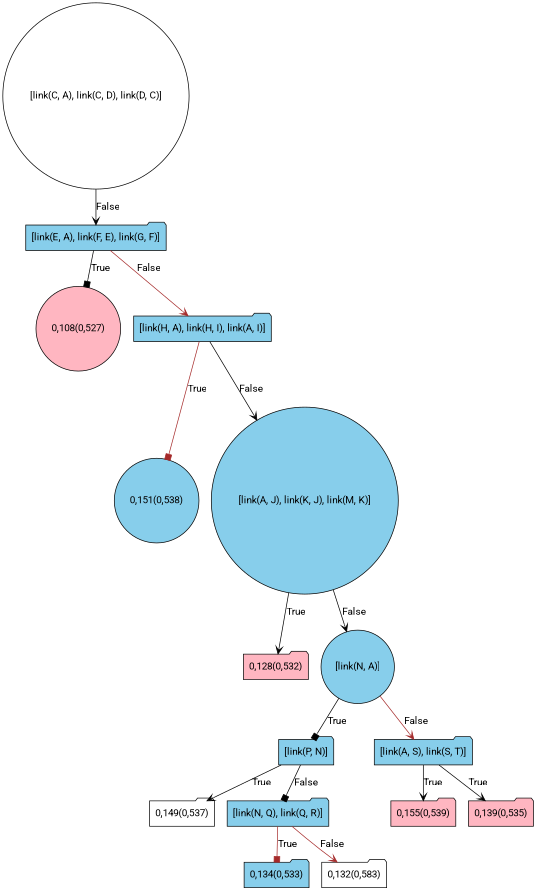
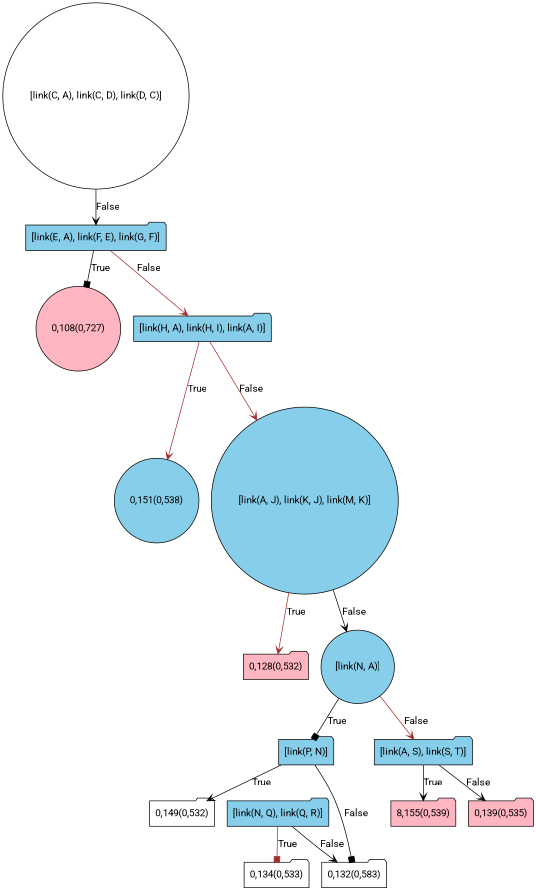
node "0,108(0,527)": label "0,108(0,527)" -> "0,108(0,727)"
edge "[link(H, A), link(H, I), link(A, I)]" -> "[link(A, J), link(K, J), link(M, K)]": color black -> brown
edge "[link(H, A), link(H, I), link(A, I)]" -> "0,151(0,538)": arrowhead box -> vee
edge "[link(A, J), link(K, J), link(M, K)]" -> "0,128(0,532)": color black -> brown
edge "[link(P, N)]" -> "[link(N, Q), link(Q, R)]": now "[link(P, N)]" -> "0,132(0,583)"
edge "[link(A, S), link(S, T)]" -> "0,139(0,535)": label "True" -> "False"
node "0,149(0,537)": label "0,149(0,537)" -> "0,149(0,532)"
node "0,155(0,539)": label "0,155(0,539)" -> "8,155(0,539)"
edge "[link(N, Q), link(Q, R)]" -> "0,132(0,583)": color brown -> black
node "0,134(0,533)": fillcolor skyblue -> white
